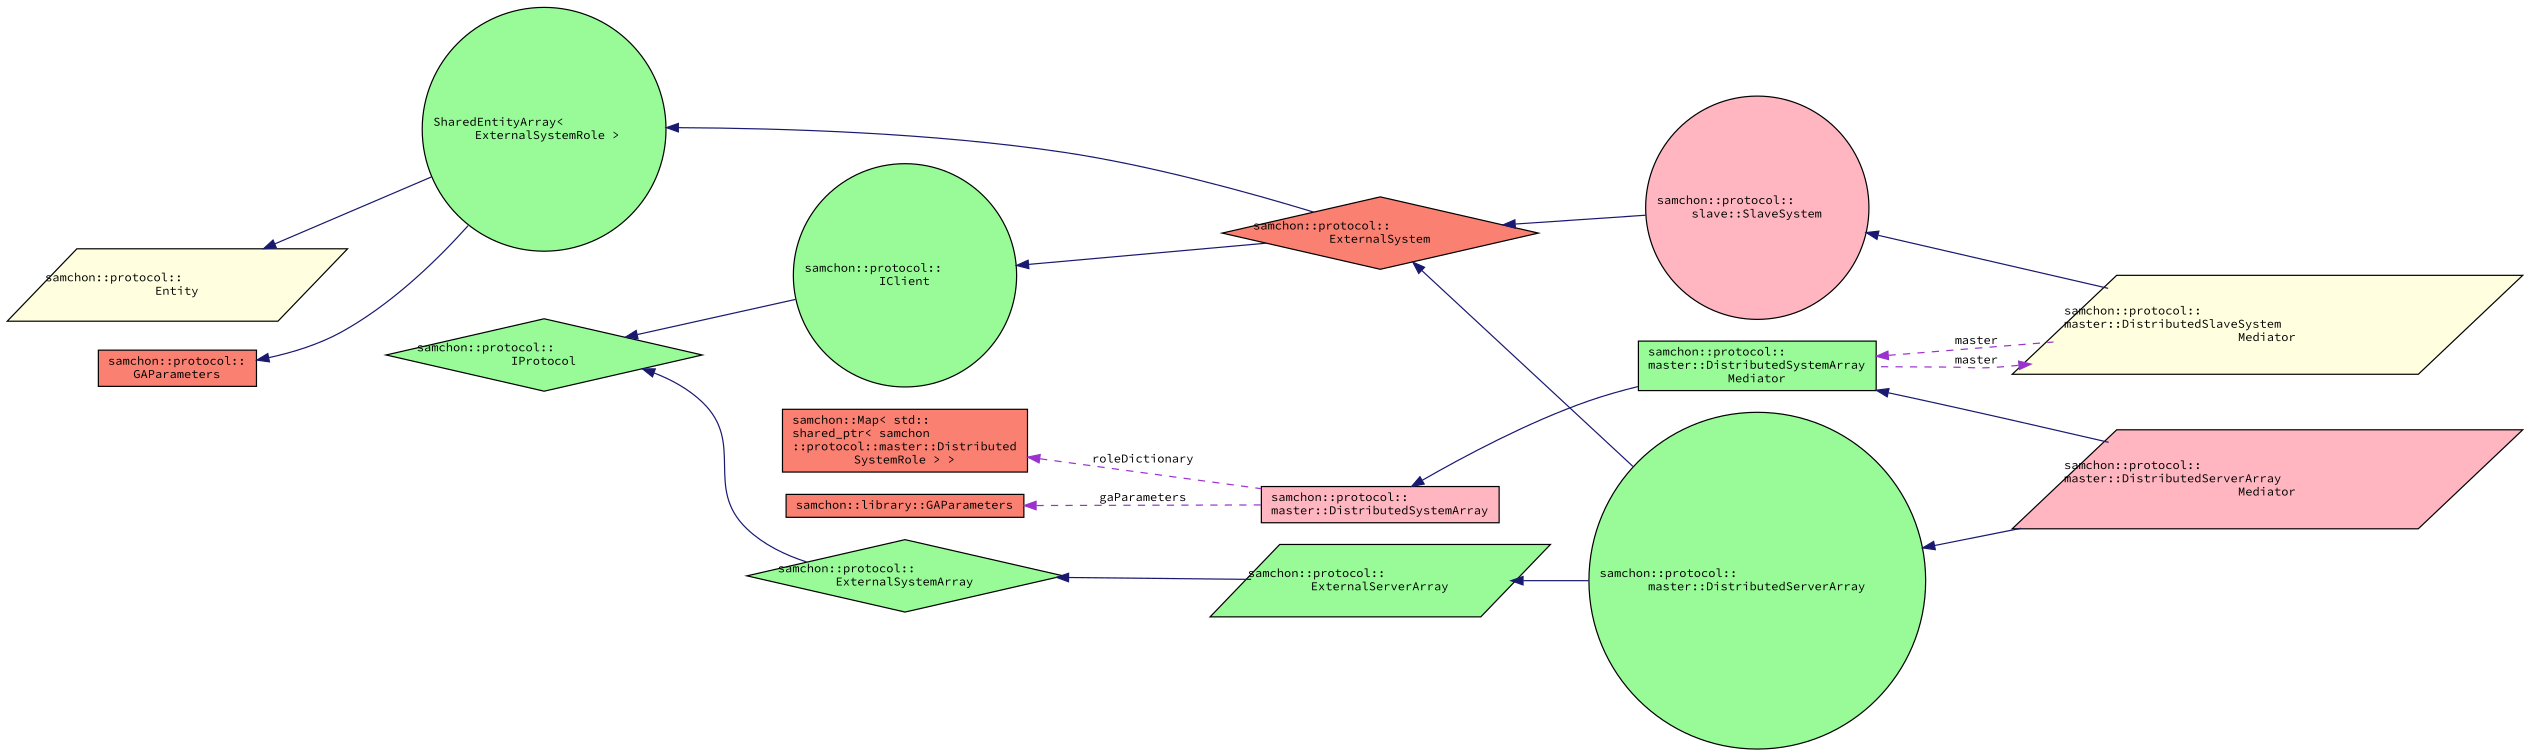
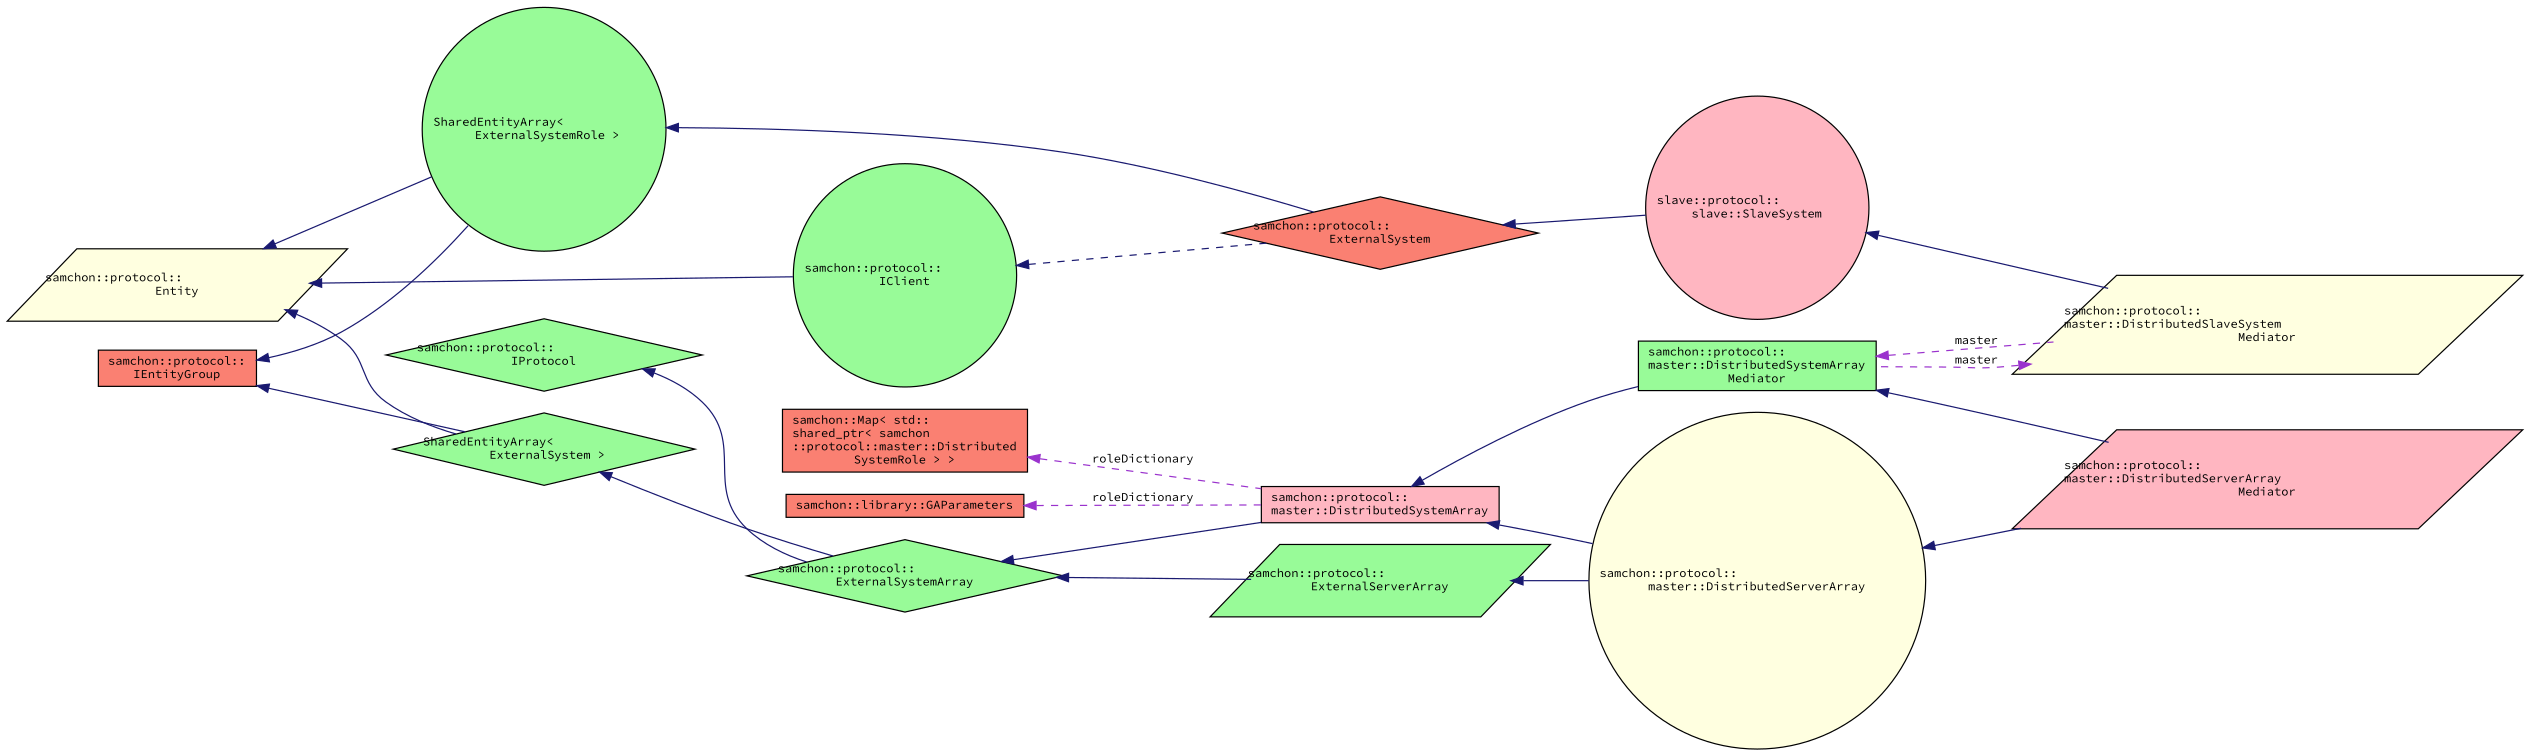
node "samchon::protocol:: slave::SlaveSystem": label "samchon::protocol:: slave::SlaveSystem" -> "slave::protocol:: slave::SlaveSystem"
edge "samchon::protocol:: ExternalSystem" -> "samchon::protocol:: IClient": style solid -> dashed
edge "samchon::protocol:: IClient" -> "samchon::protocol:: IProtocol": now "samchon::protocol:: IClient" -> "samchon::protocol:: Entity"
node "samchon::protocol:: GAParameters": label "samchon::protocol:: GAParameters" -> "samchon::protocol:: IEntityGroup"
edge "samchon::protocol:: master::DistributedServerArray" -> "samchon::protocol:: ExternalSystem": now "samchon::protocol:: master::DistributedServerArray" -> "samchon::protocol:: master::DistributedSystemArray"
node "SharedEntityArray< ExternalSystem >": added
edge "samchon::protocol:: master::DistributedSystemArray" -> "samchon::library::GAParameters": label " gaParameters" -> " roleDictionary"
edge "samchon::protocol:: master::DistributedSystemArray" -> "samchon::protocol:: ExternalSystemArray": added
node "samchon::protocol:: master::DistributedServerArray": fillcolor palegreen -> lightyellow
